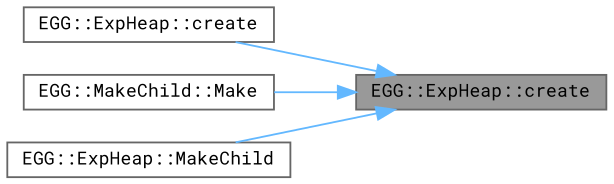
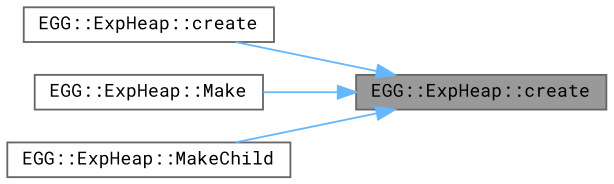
node "EGG::MakeChild::Make": label "EGG::MakeChild::Make" -> "EGG::ExpHeap::Make"
